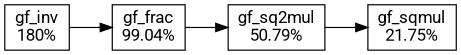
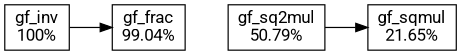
node "gf_inv 180%": label "gf_inv 180%" -> "gf_inv 100%"
edge "gf_frac 99.04%" -> "gf_sq2mul 50.79%": removed
node "gf_sqmul 21.75%": label "gf_sqmul 21.75%" -> "gf_sqmul 21.65%"
